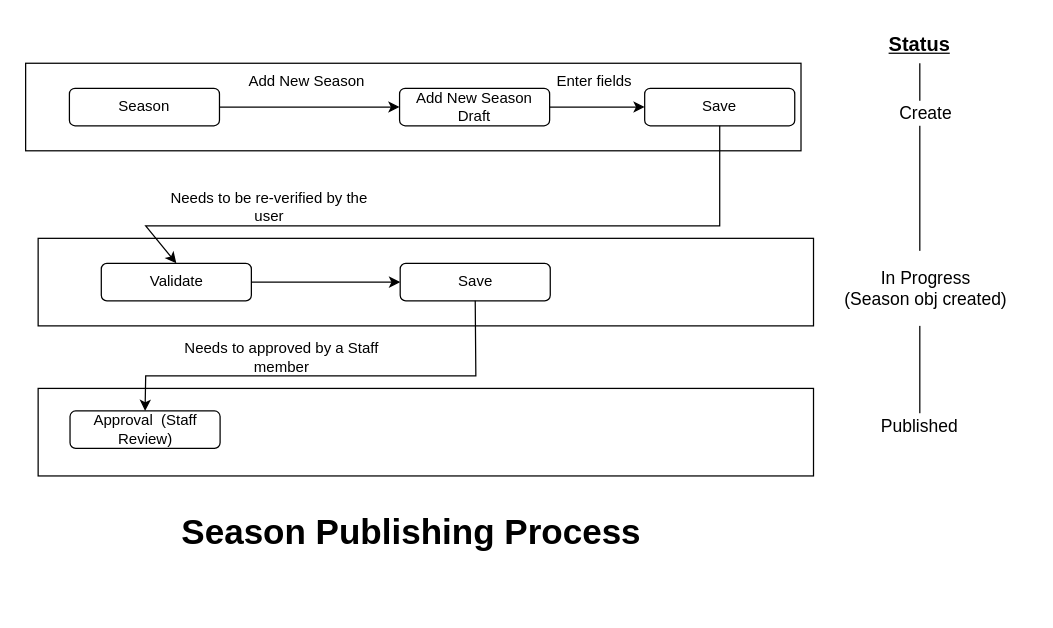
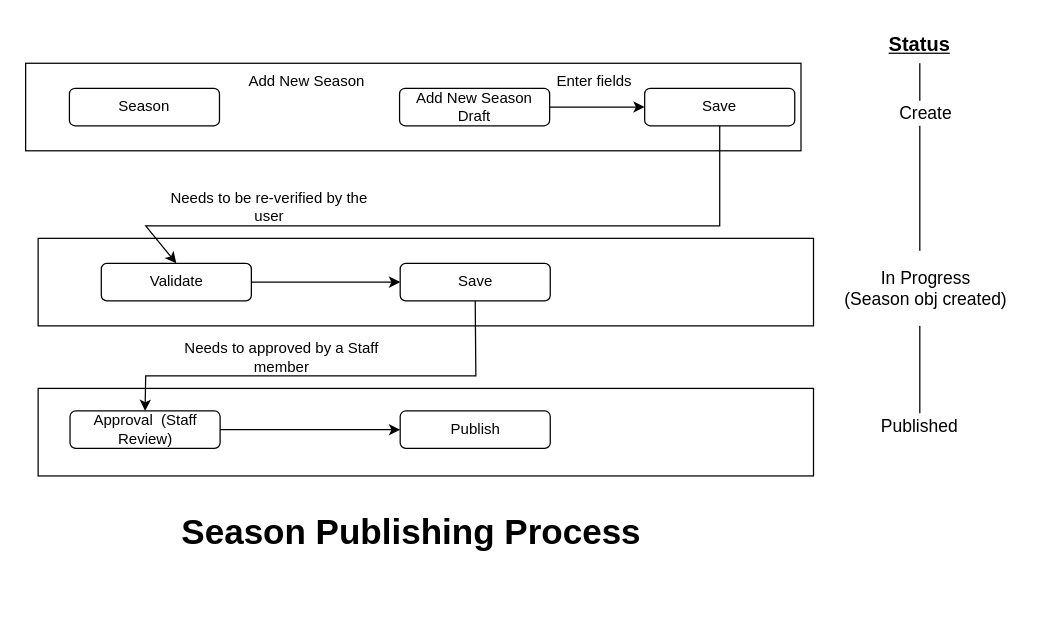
edge "Season" -> "Add New Season Draft": removed
edge "Approval (Staff Review)" -> "Publish": added
node "Publish": added
